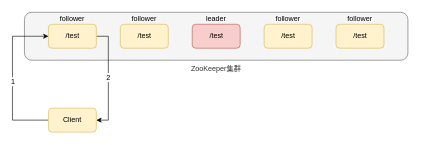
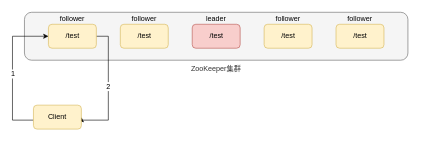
node "Client": moved (72, 120) -> (57, 117)
